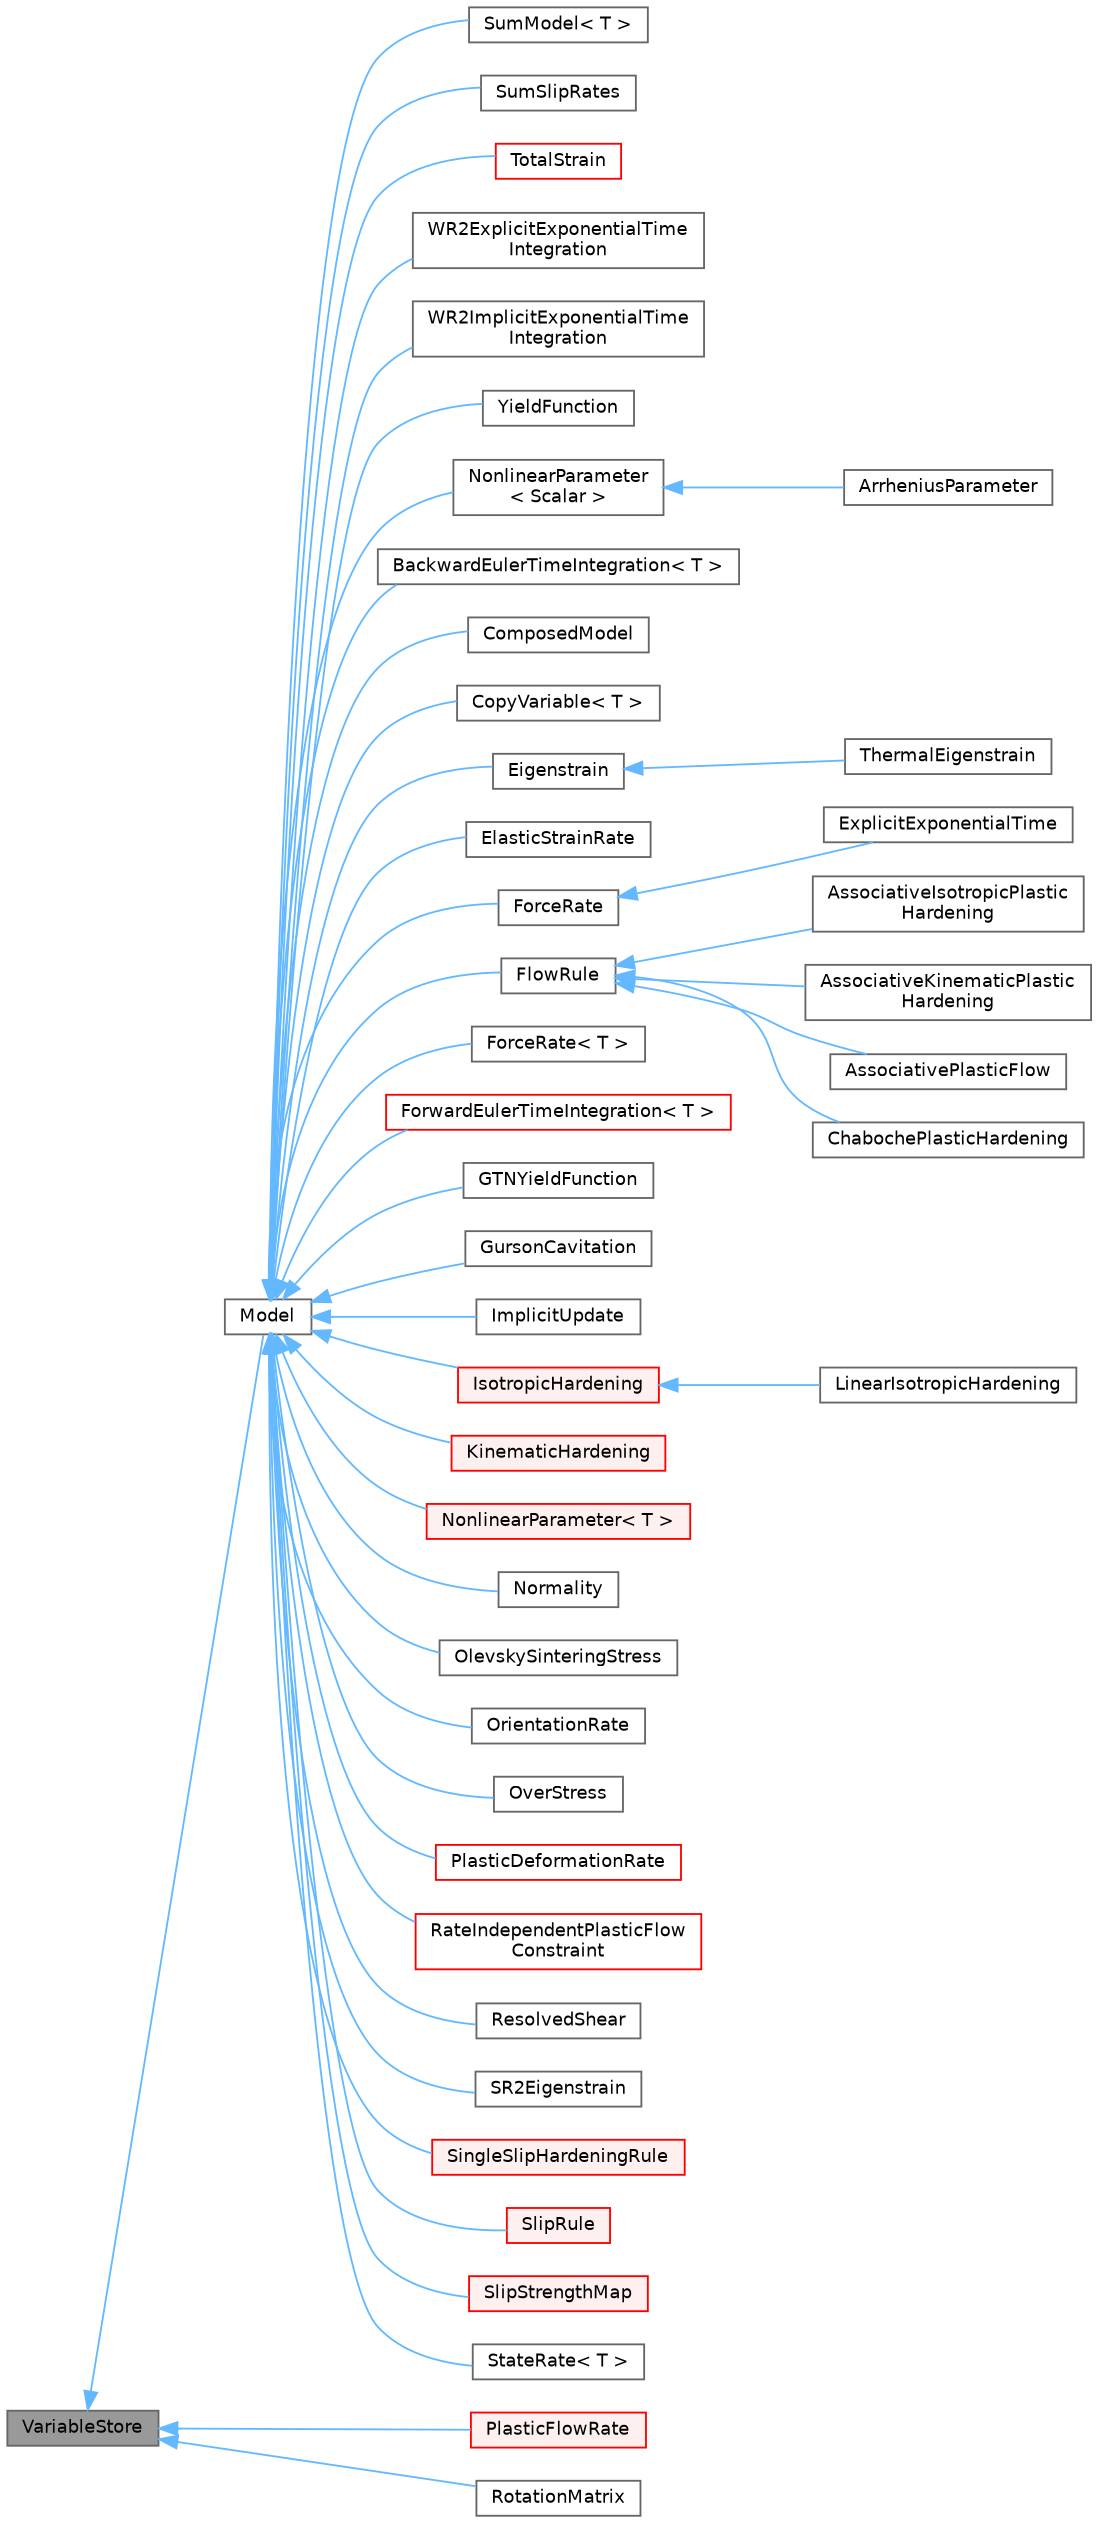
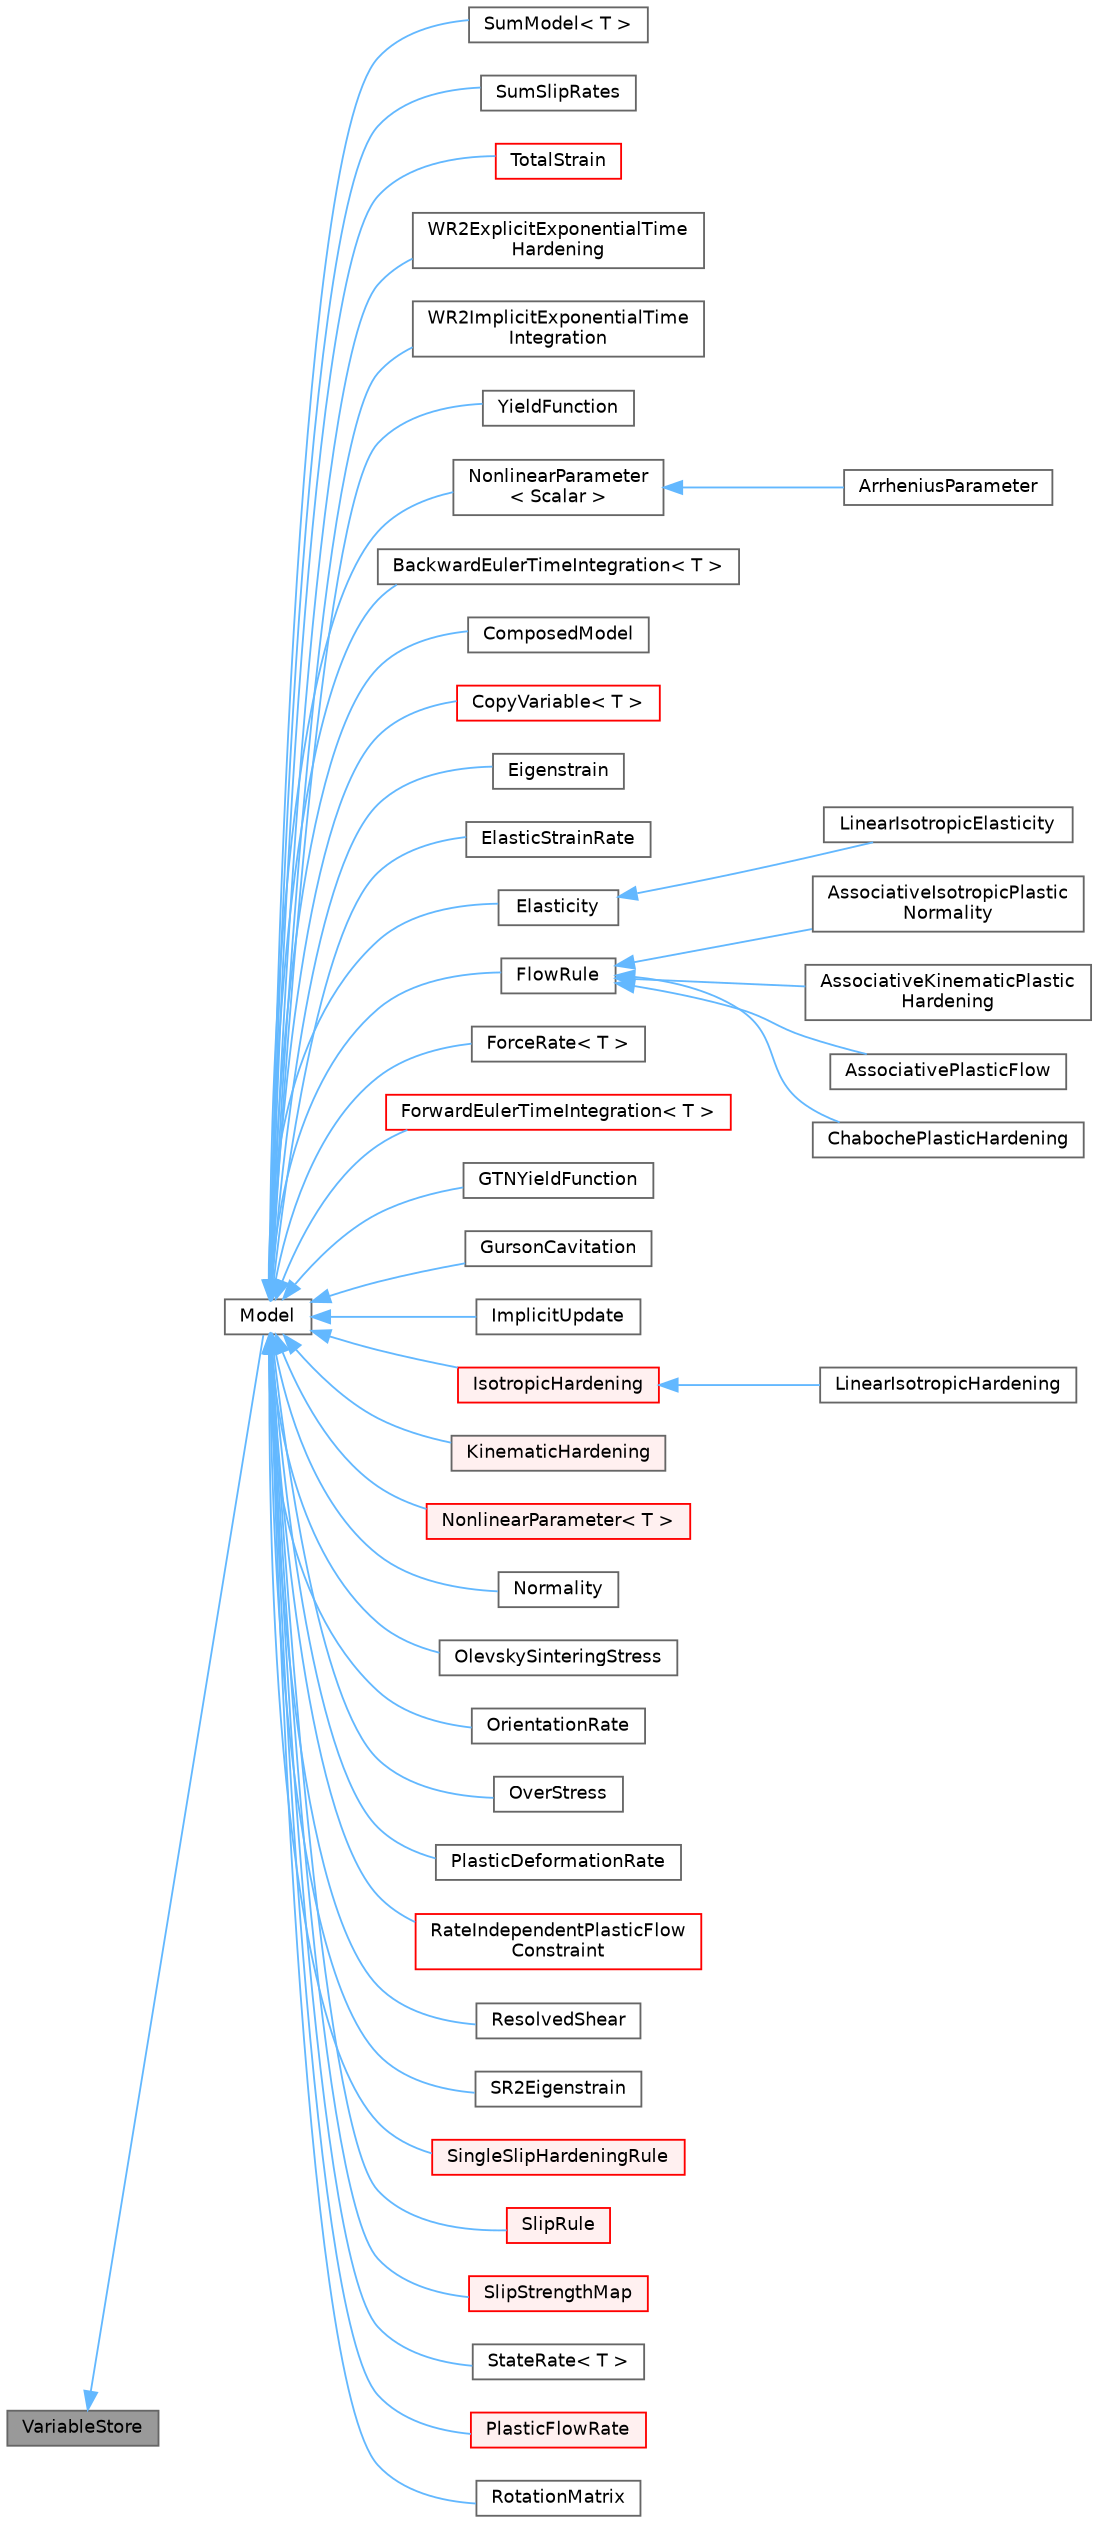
node "WR2ExplicitExponentialTime Integration": label "WR2ExplicitExponentialTime Integration" -> "WR2ExplicitExponentialTime Hardening"
node "CopyVariable< T >": color gray40 -> red
node "ThermalEigenstrain": removed
node "ExplicitExponentialTime": label "ExplicitExponentialTime" -> "LinearIsotropicElasticity"
node "AssociativeIsotropicPlastic Hardening": label "AssociativeIsotropicPlastic Hardening" -> "AssociativeIsotropicPlastic Normality"
node "ForceRate": label "ForceRate" -> "Elasticity"
node "KinematicHardening": color red -> gray40
node "PlasticDeformationRate": color red -> gray40
edge "PlasticFlowRate" -> "VariableStore": now "PlasticFlowRate" -> "Model"
edge "RotationMatrix" -> "VariableStore": now "RotationMatrix" -> "Model"
